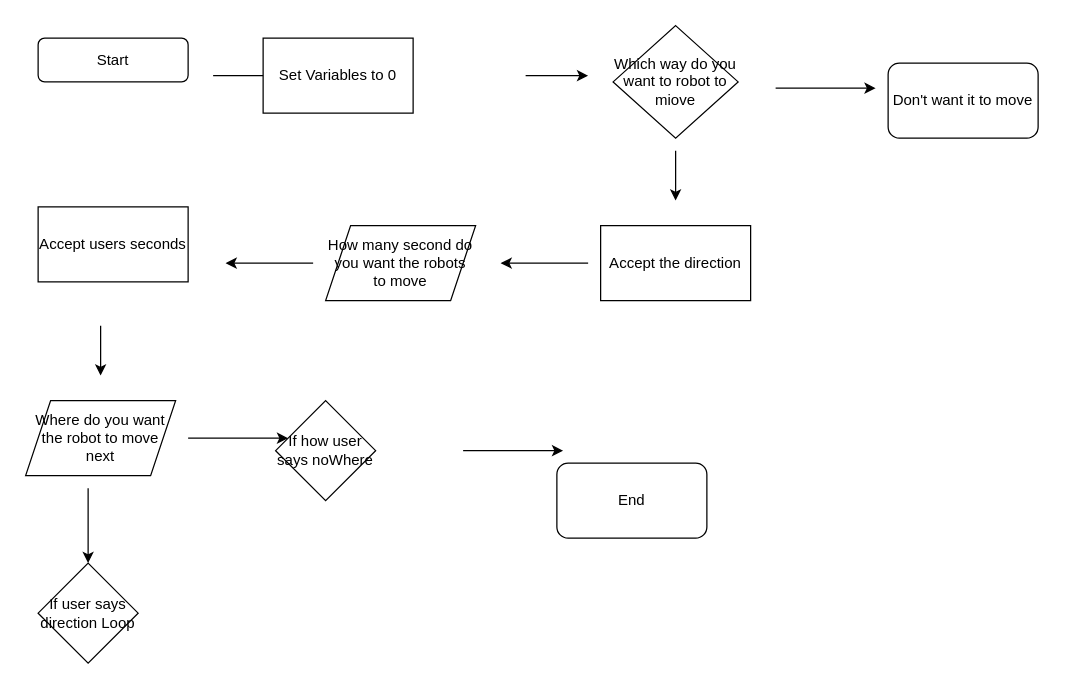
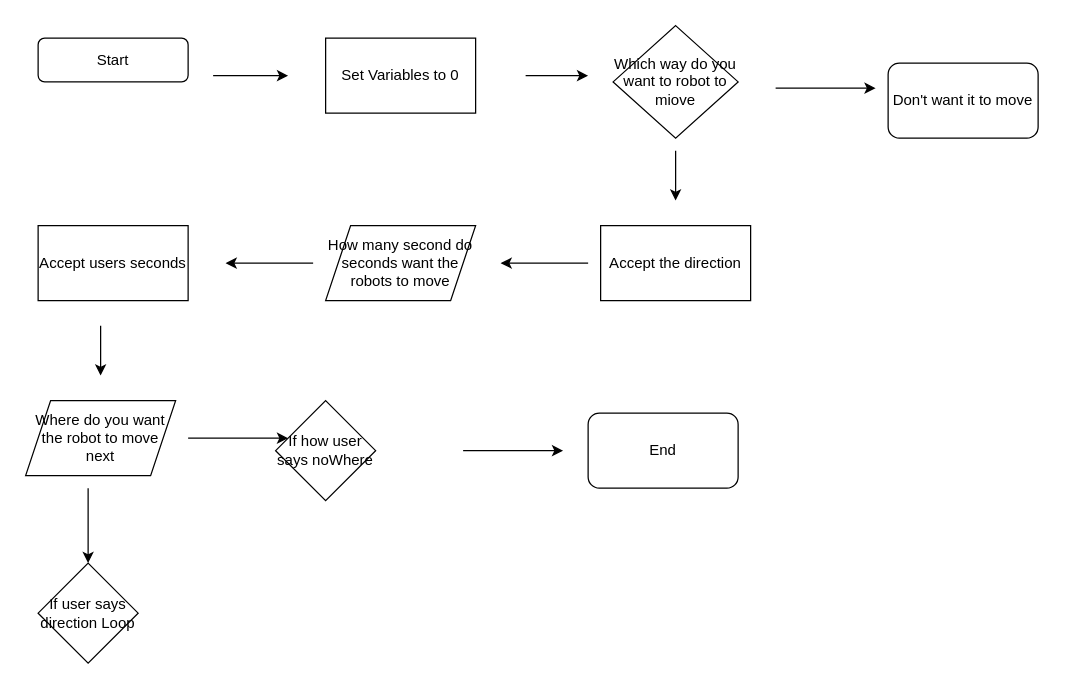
node "Set Variables to 0": moved (338, 76) -> (401, 76)
node "Accept users seconds": moved (113, 244) -> (113, 263)
node "How many second do you want the robots to move": label "How many second do you want the robots to move" -> "How many second do seconds want the robots to move"
node "End": moved (632, 501) -> (663, 451)
